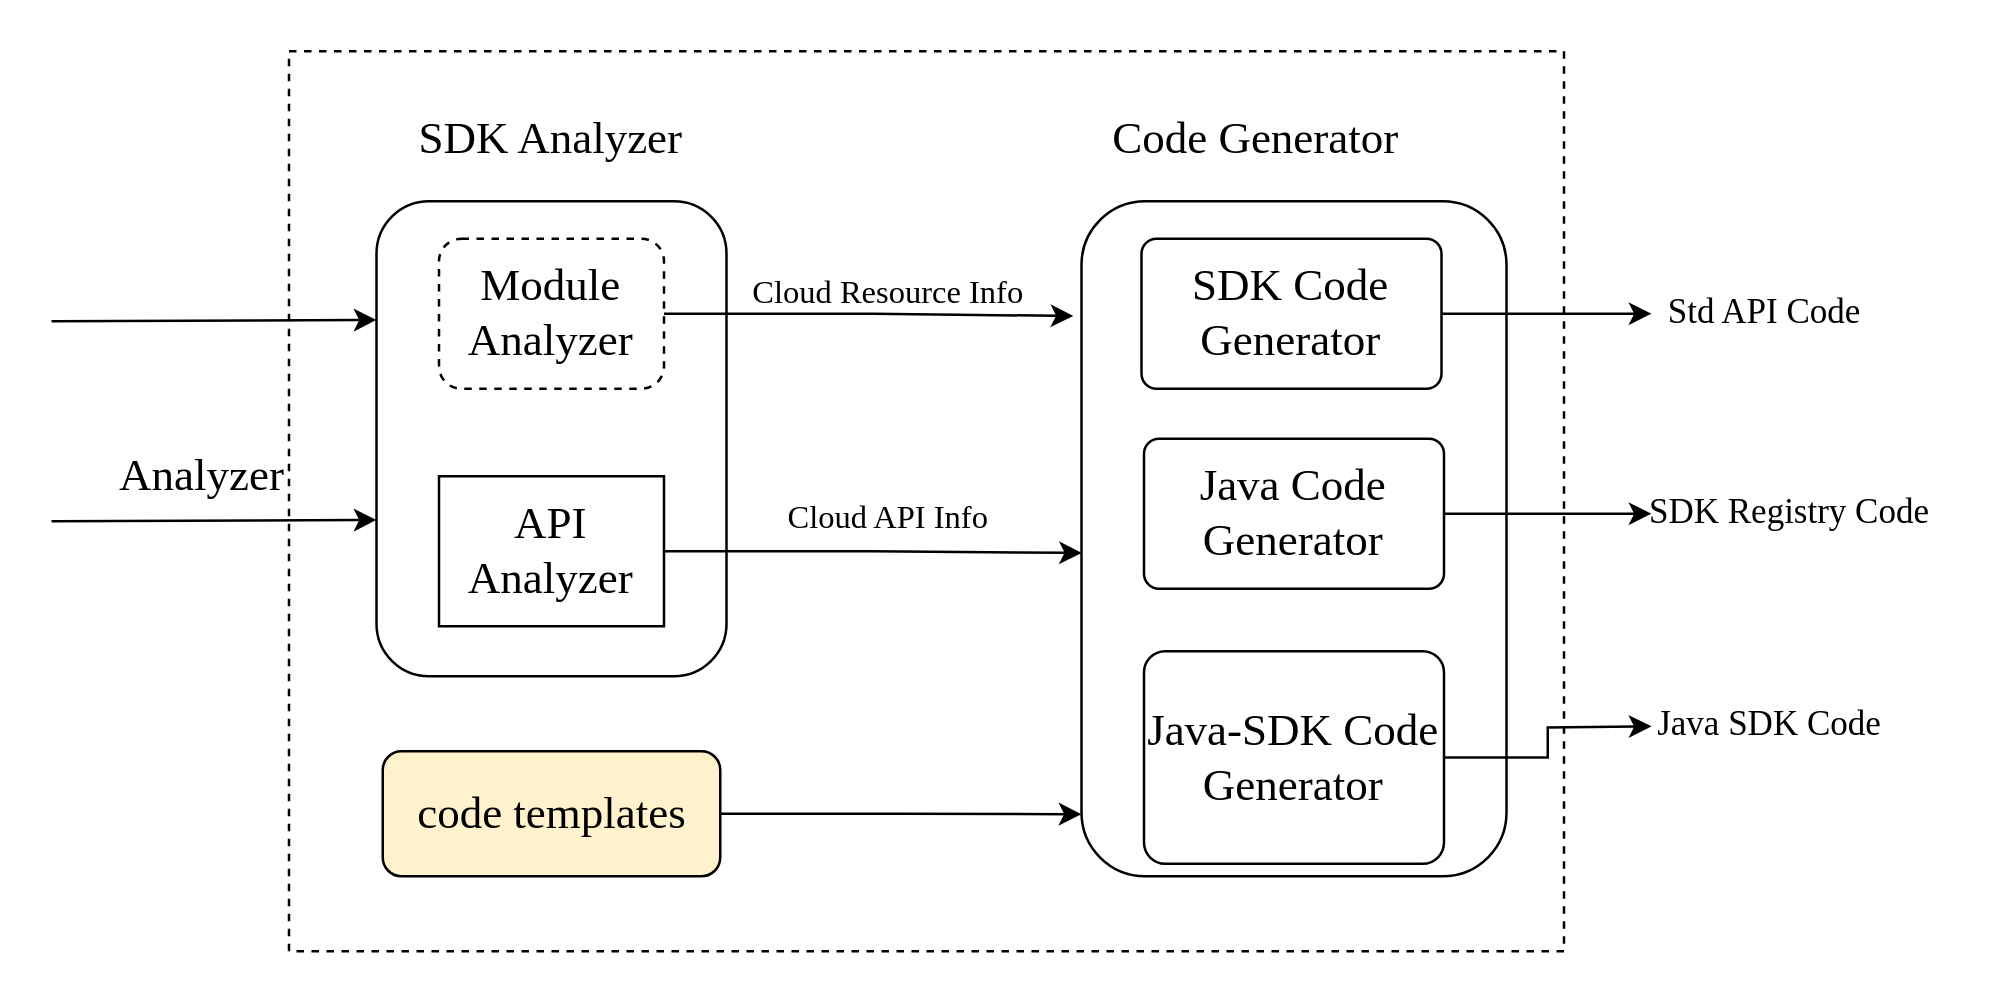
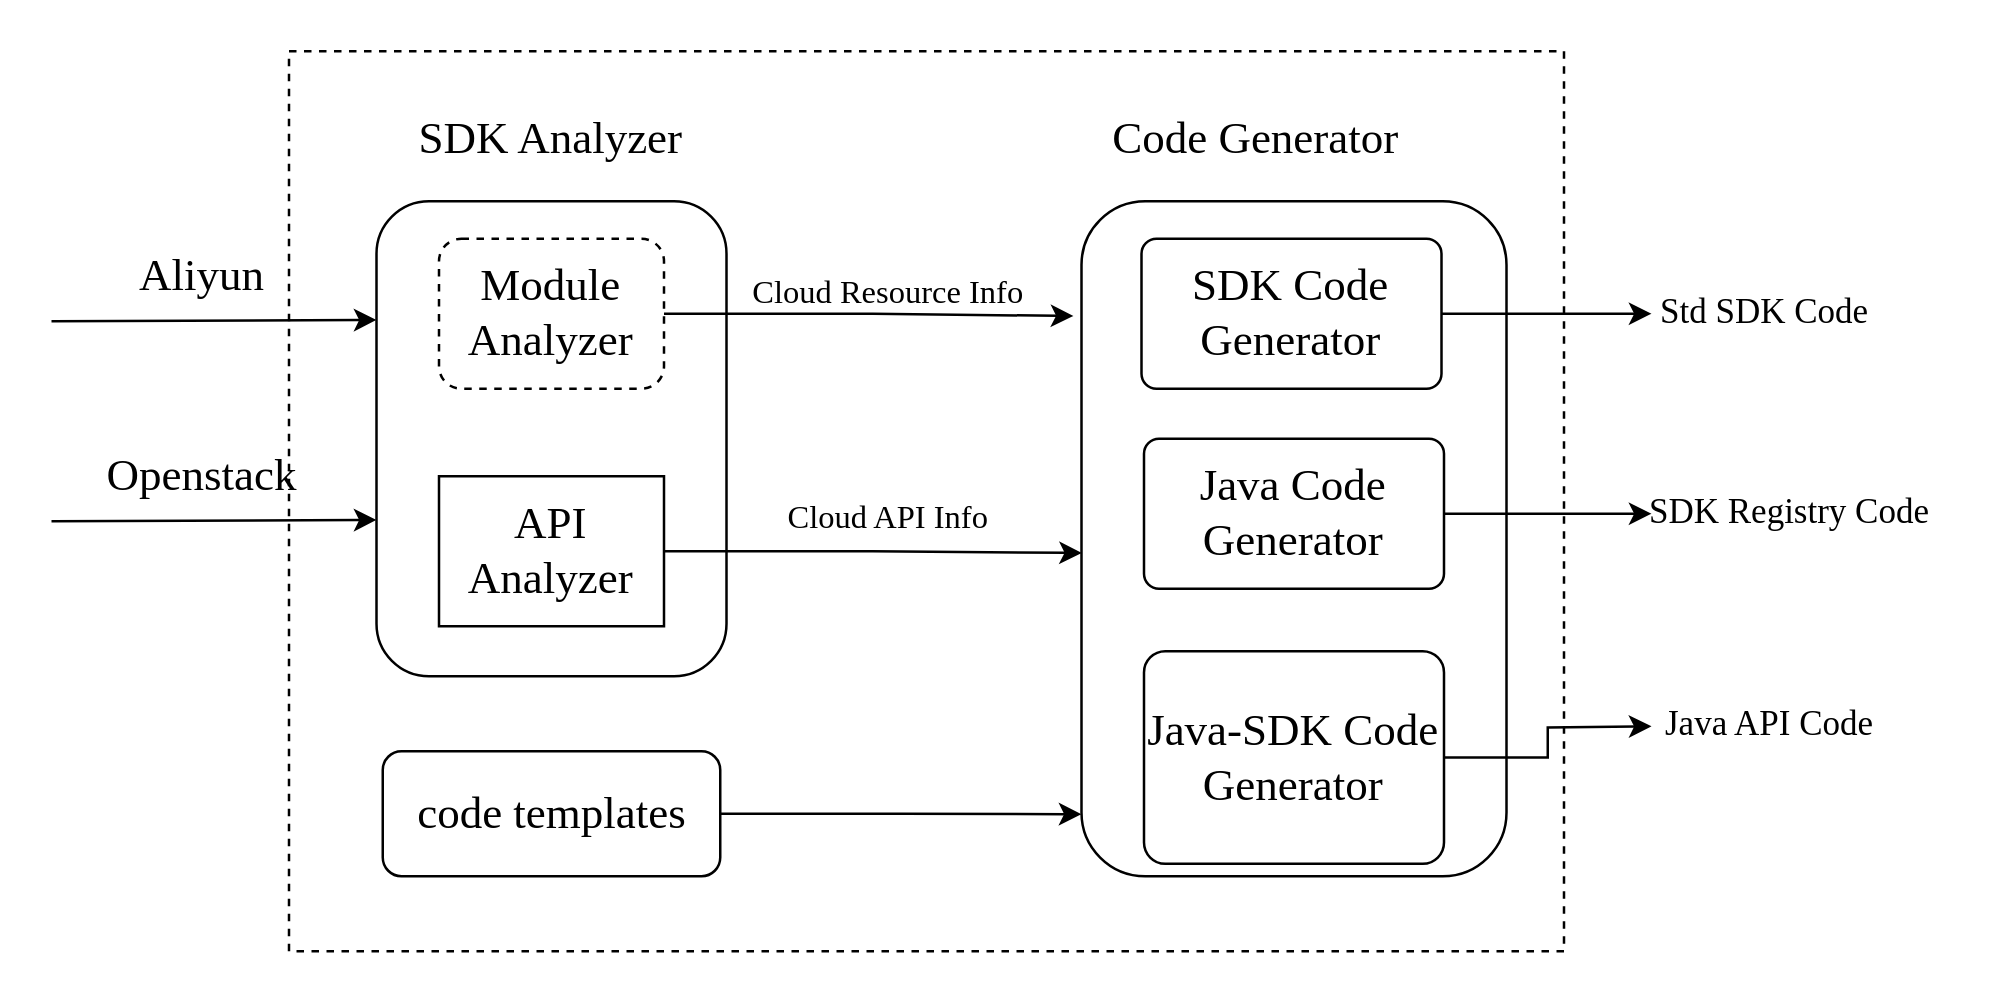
node "Aliyun": added
node "Std API Code": label "Std API Code" -> "Std SDK Code"
node "Analyzer": label "Analyzer" -> "Openstack"
node "Java SDK Code": label "Java SDK Code" -> "Java API Code"
node "code templates": fillcolor #fff2cc -> #ffffff
